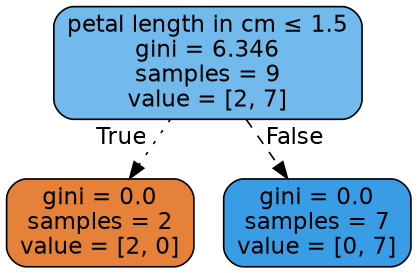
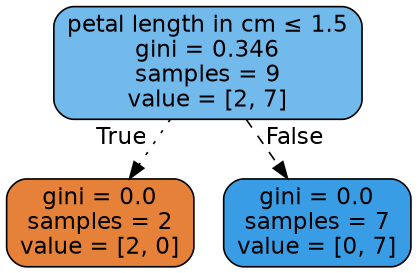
node "petal length in cm ≤ 1.5": text "gini = 6.346" -> "gini = 0.346"
